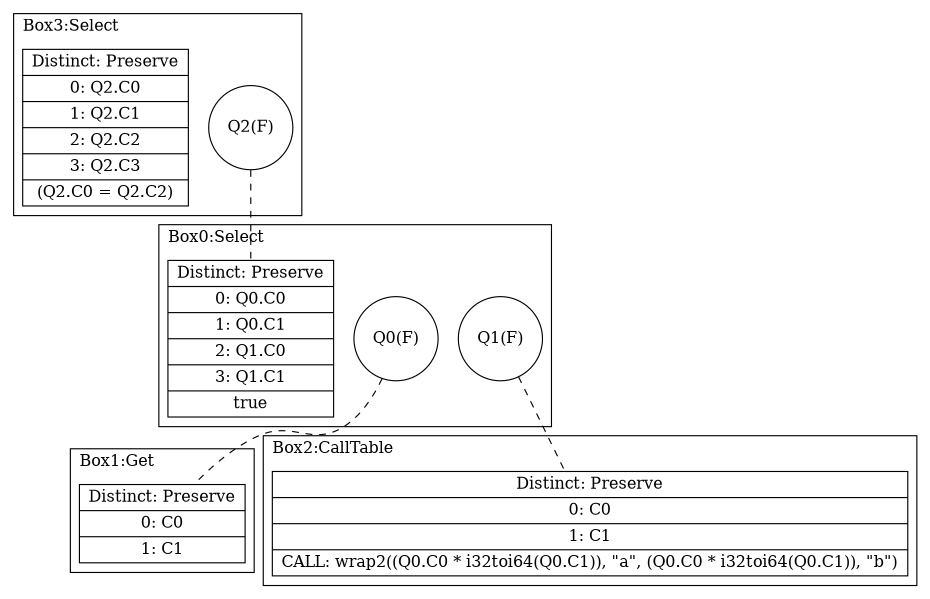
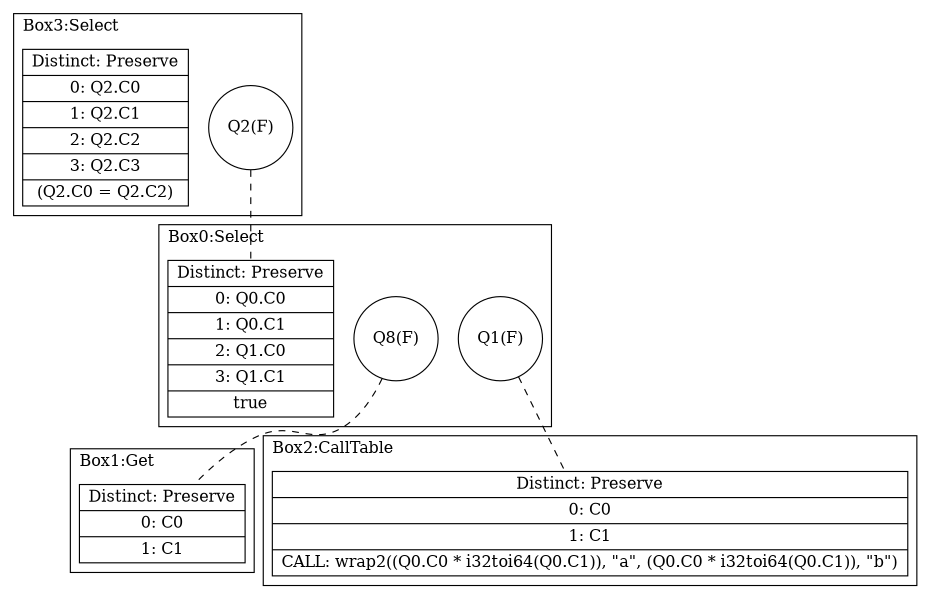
node "Q0(F)": label "Q0(F)" -> "Q8(F)"
